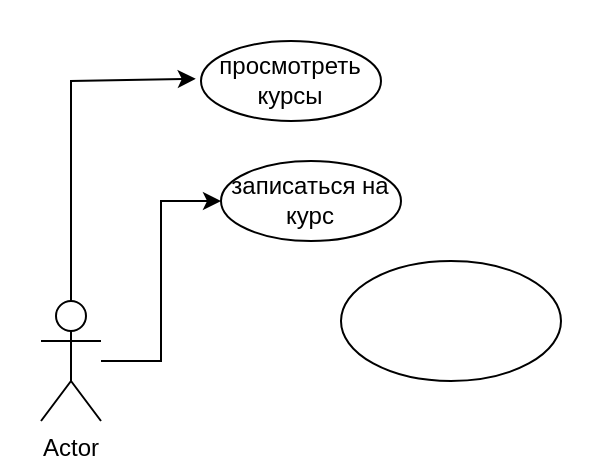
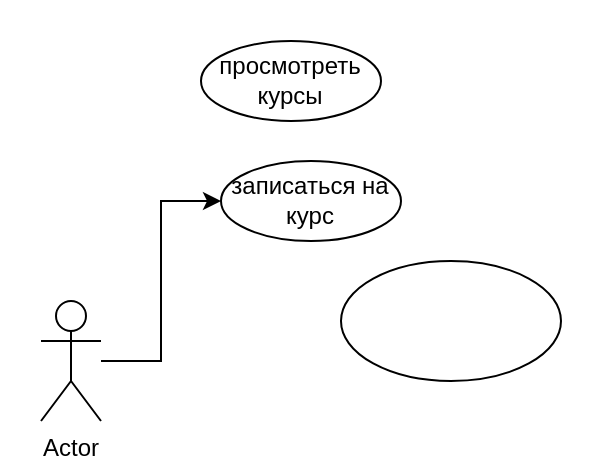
edge "Actor" -> "просмотреть курсы": removed
